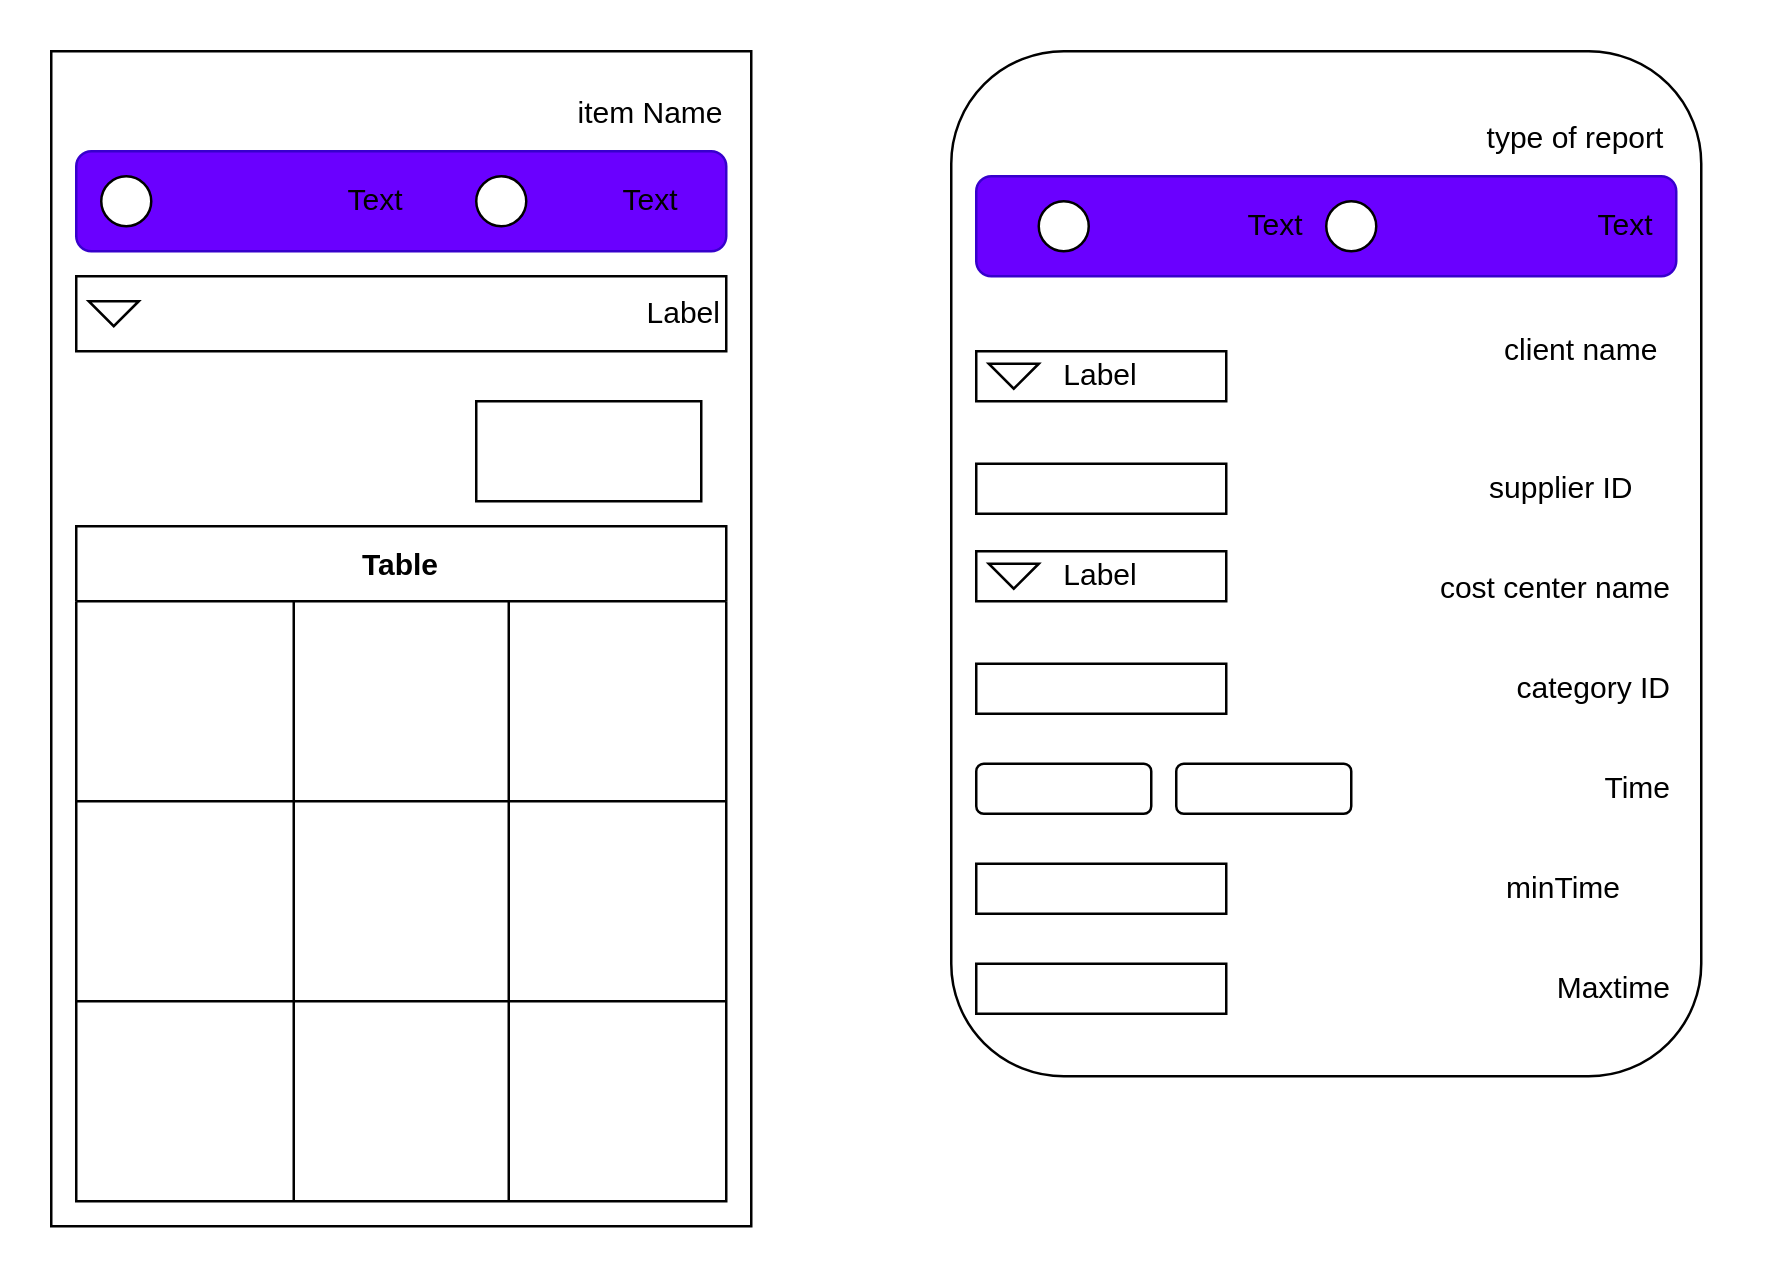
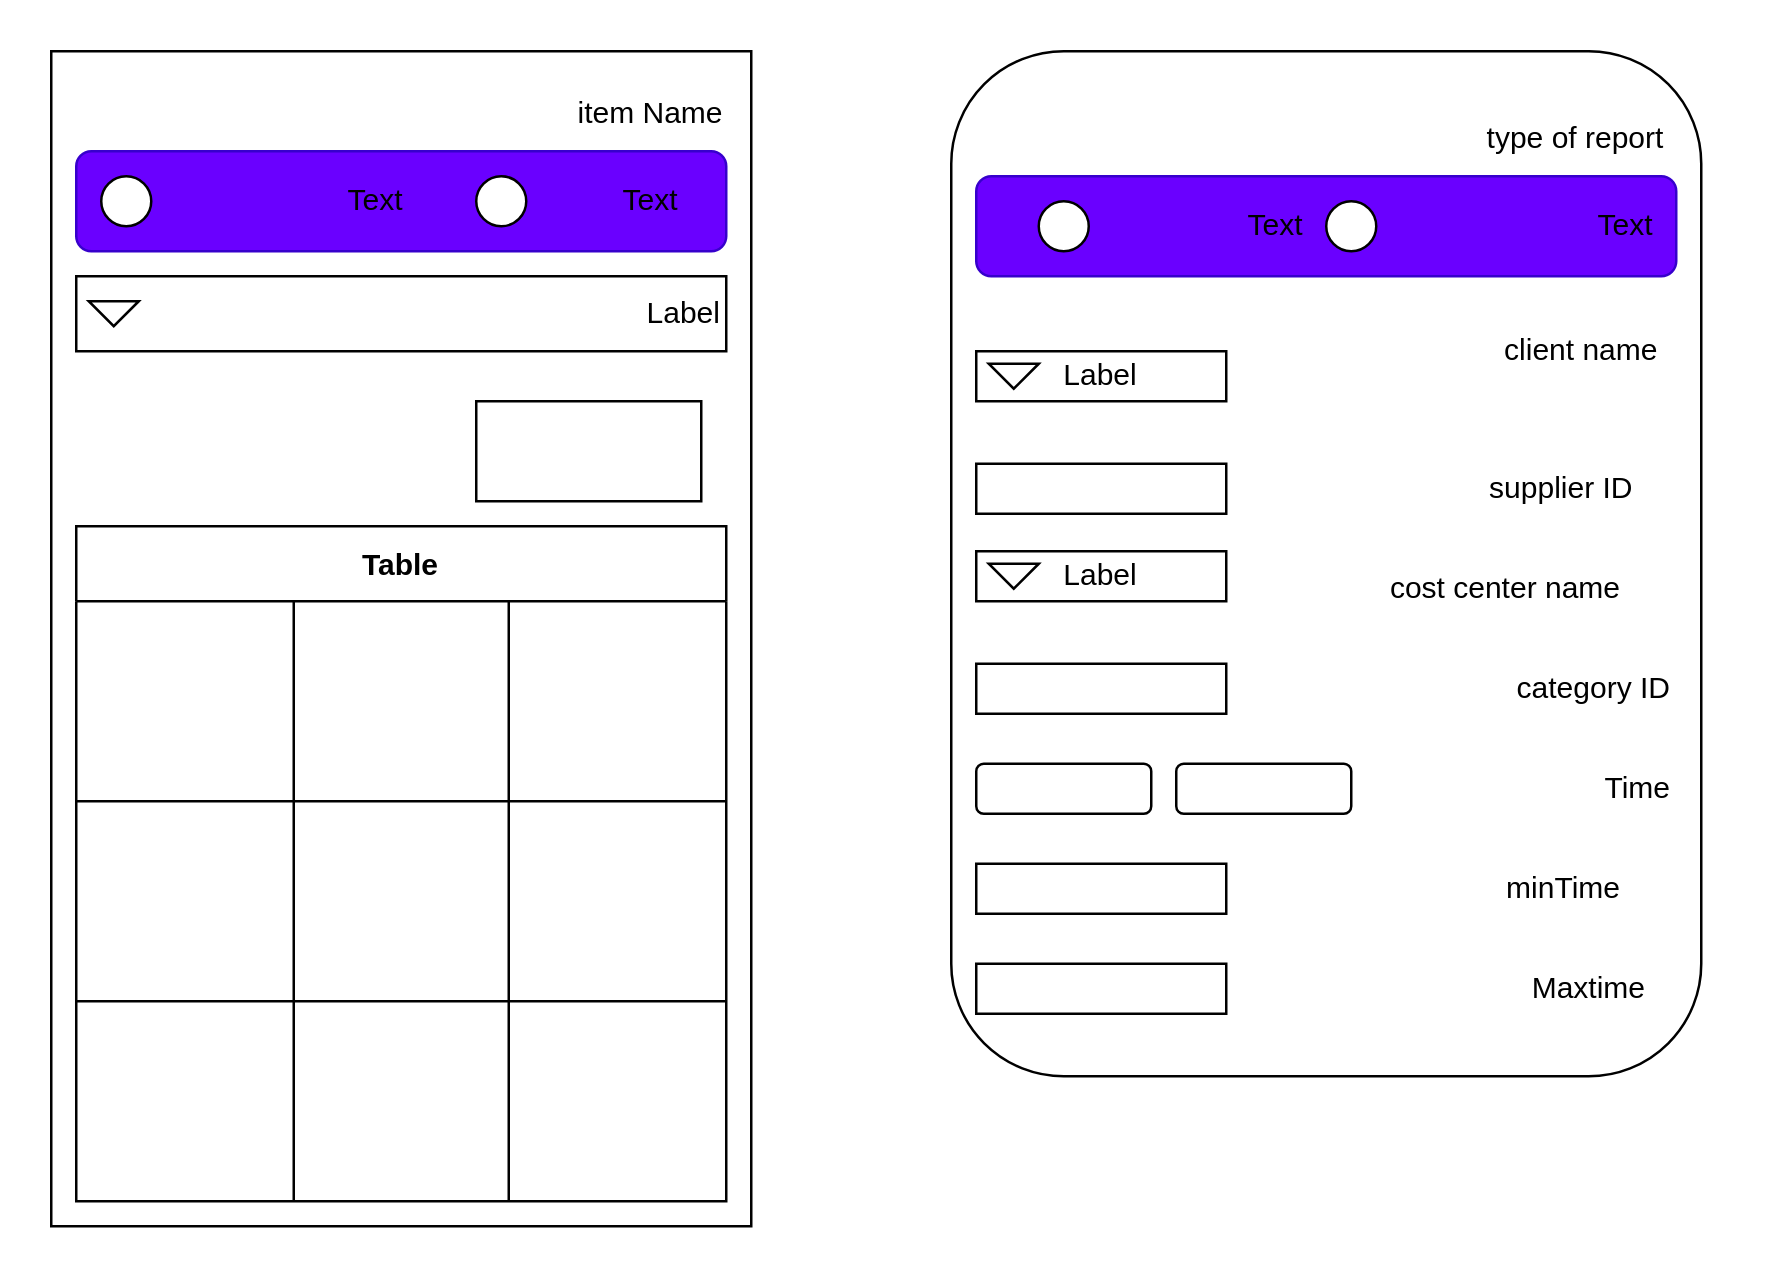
node "cost center name": moved (1539, 589) -> (1489, 589)
node "Maxtime": moved (1539, 989) -> (1514, 989)
